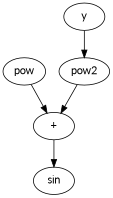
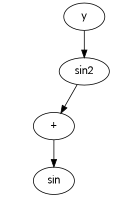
node "pow": removed
node "pow2": label "pow2" -> "sin2"
